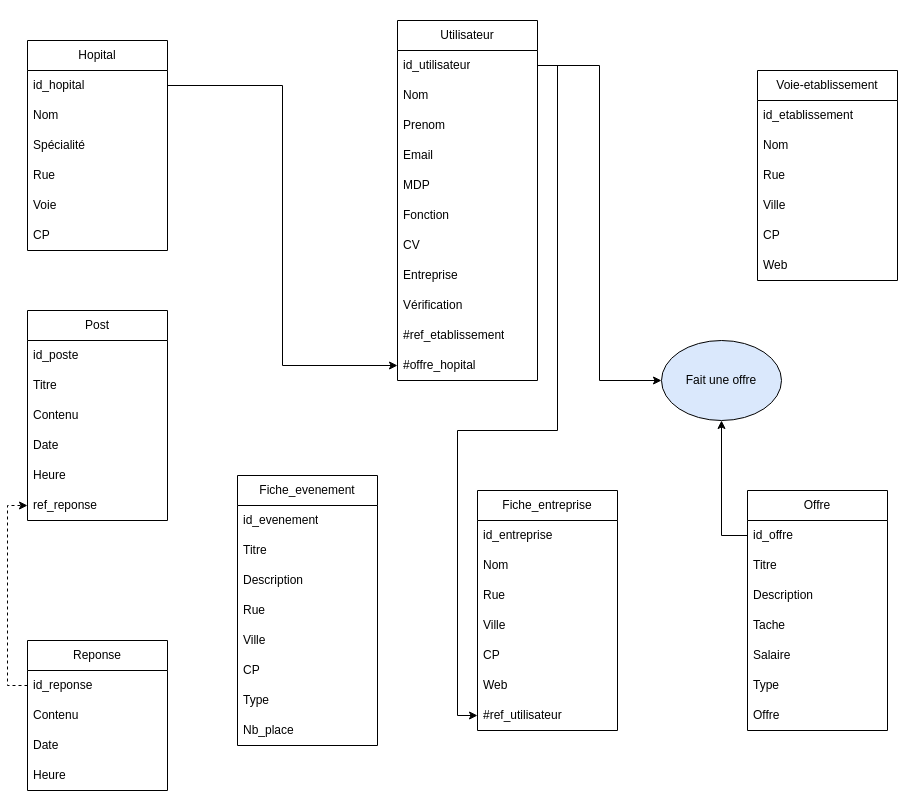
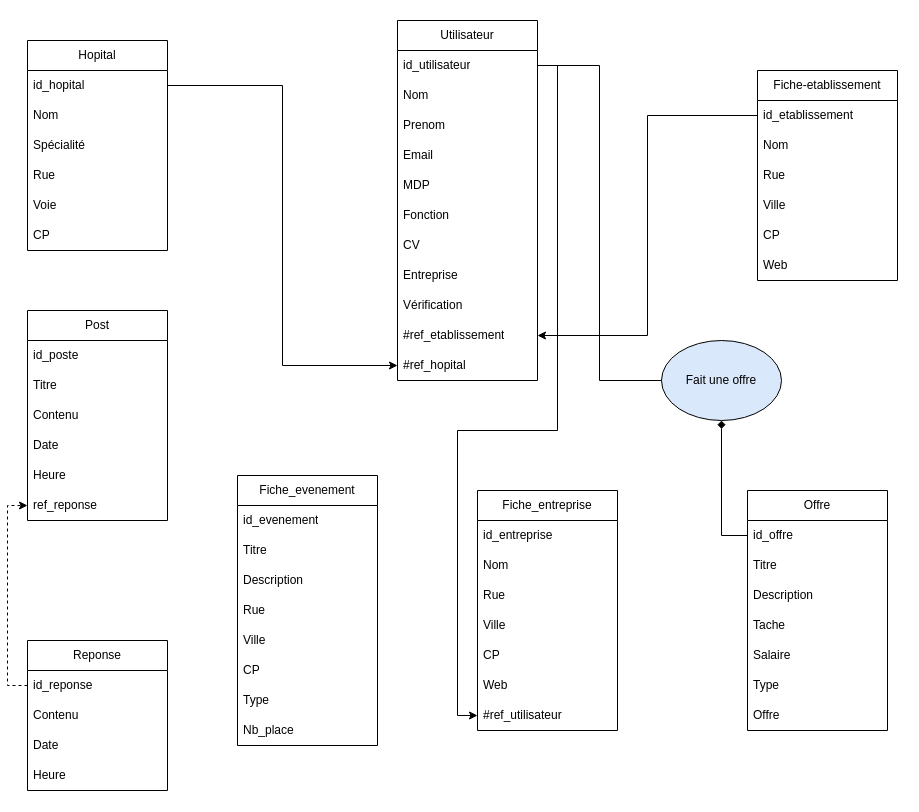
node "Voie-etablissement": label "Voie-etablissement" -> "Fiche-etablissement"
edge "id_etablissement" -> "#ref_etablissement": added
node "#offre_hopital": label "#offre_hopital" -> "#ref_hopital"
edge "id_utilisateur" -> "Fait une offre": arrowhead classic -> none
edge "id_offre" -> "Fait une offre": arrowhead classic -> diamond
